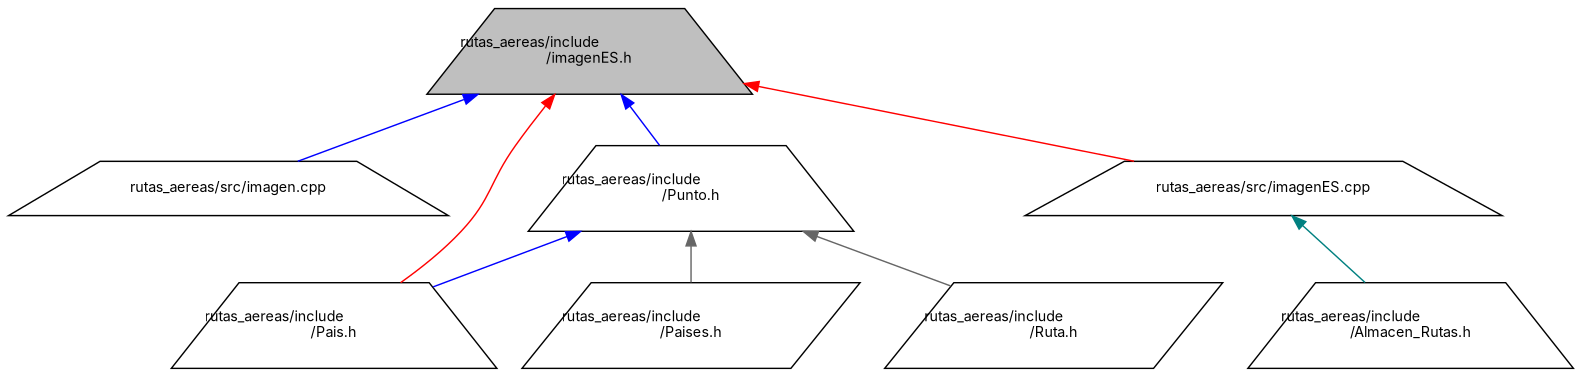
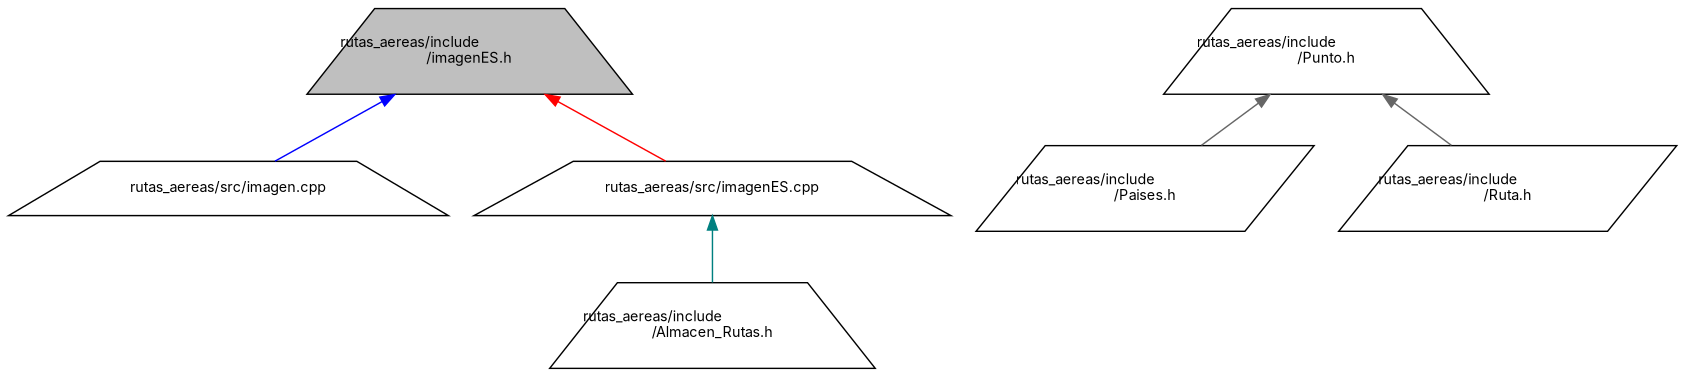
edge "rutas_aereas/include /Punto.h" -> "rutas_aereas/include /imagenES.h": removed
node "rutas_aereas/include /Pais.h": removed
